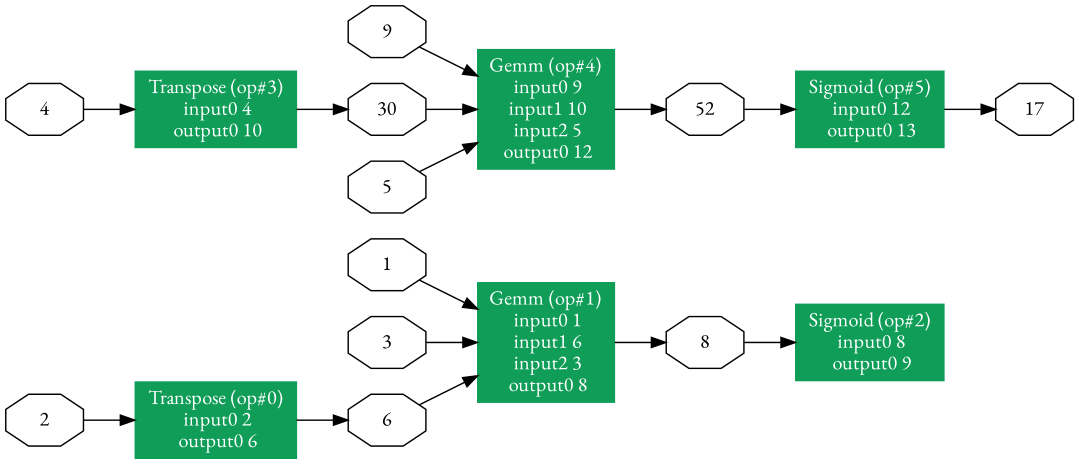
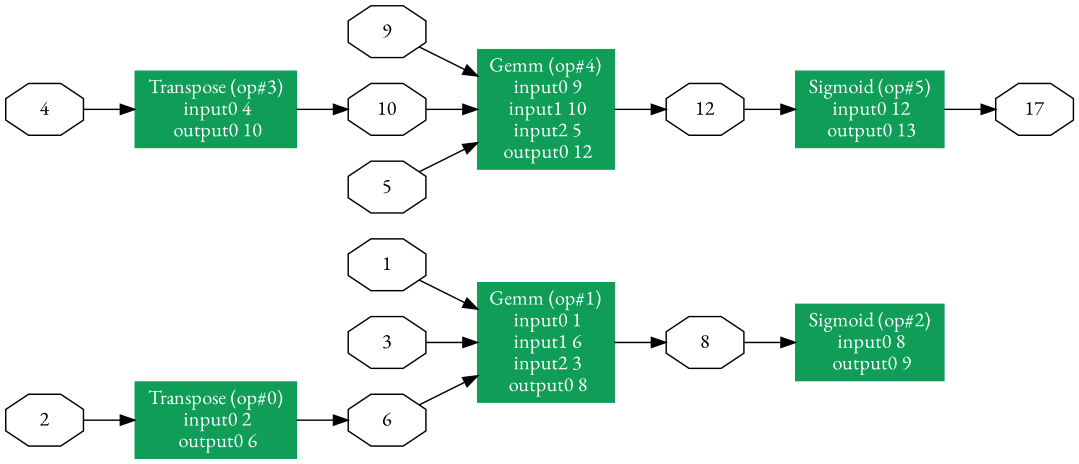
node "30": label "30" -> "10"
node "52": label "52" -> "12"
